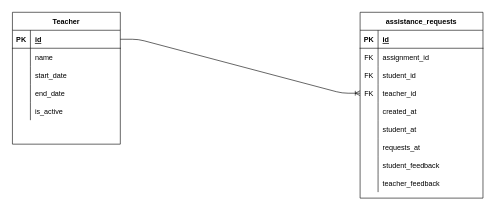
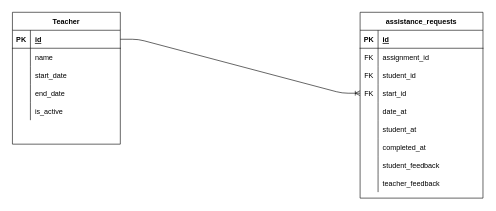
node "teacher_id": label "teacher_id" -> "start_id"
node "created_at": label "created_at" -> "date_at"
node "requests_at": label "requests_at" -> "completed_at"
